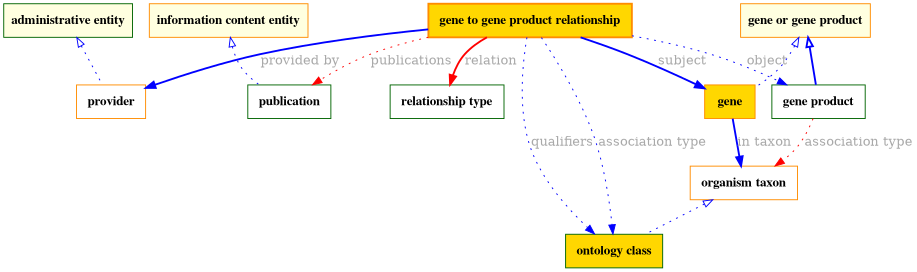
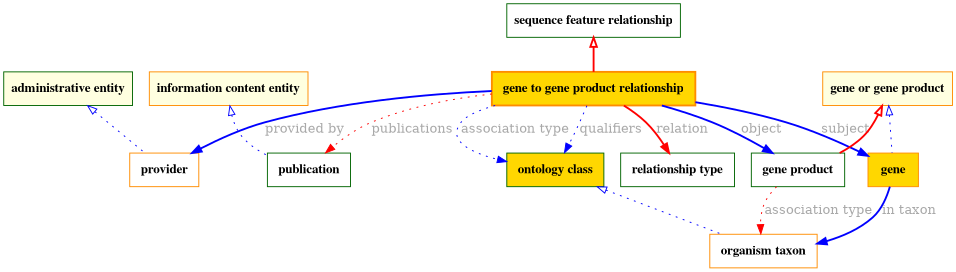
node "sequence feature relationship": added
edge "gene to gene product relationship" -> "gene product": style dotted -> bold
edge "gene product" -> "gene or gene product": color blue -> red
edge "ontology class" -> "organism taxon": reversed
